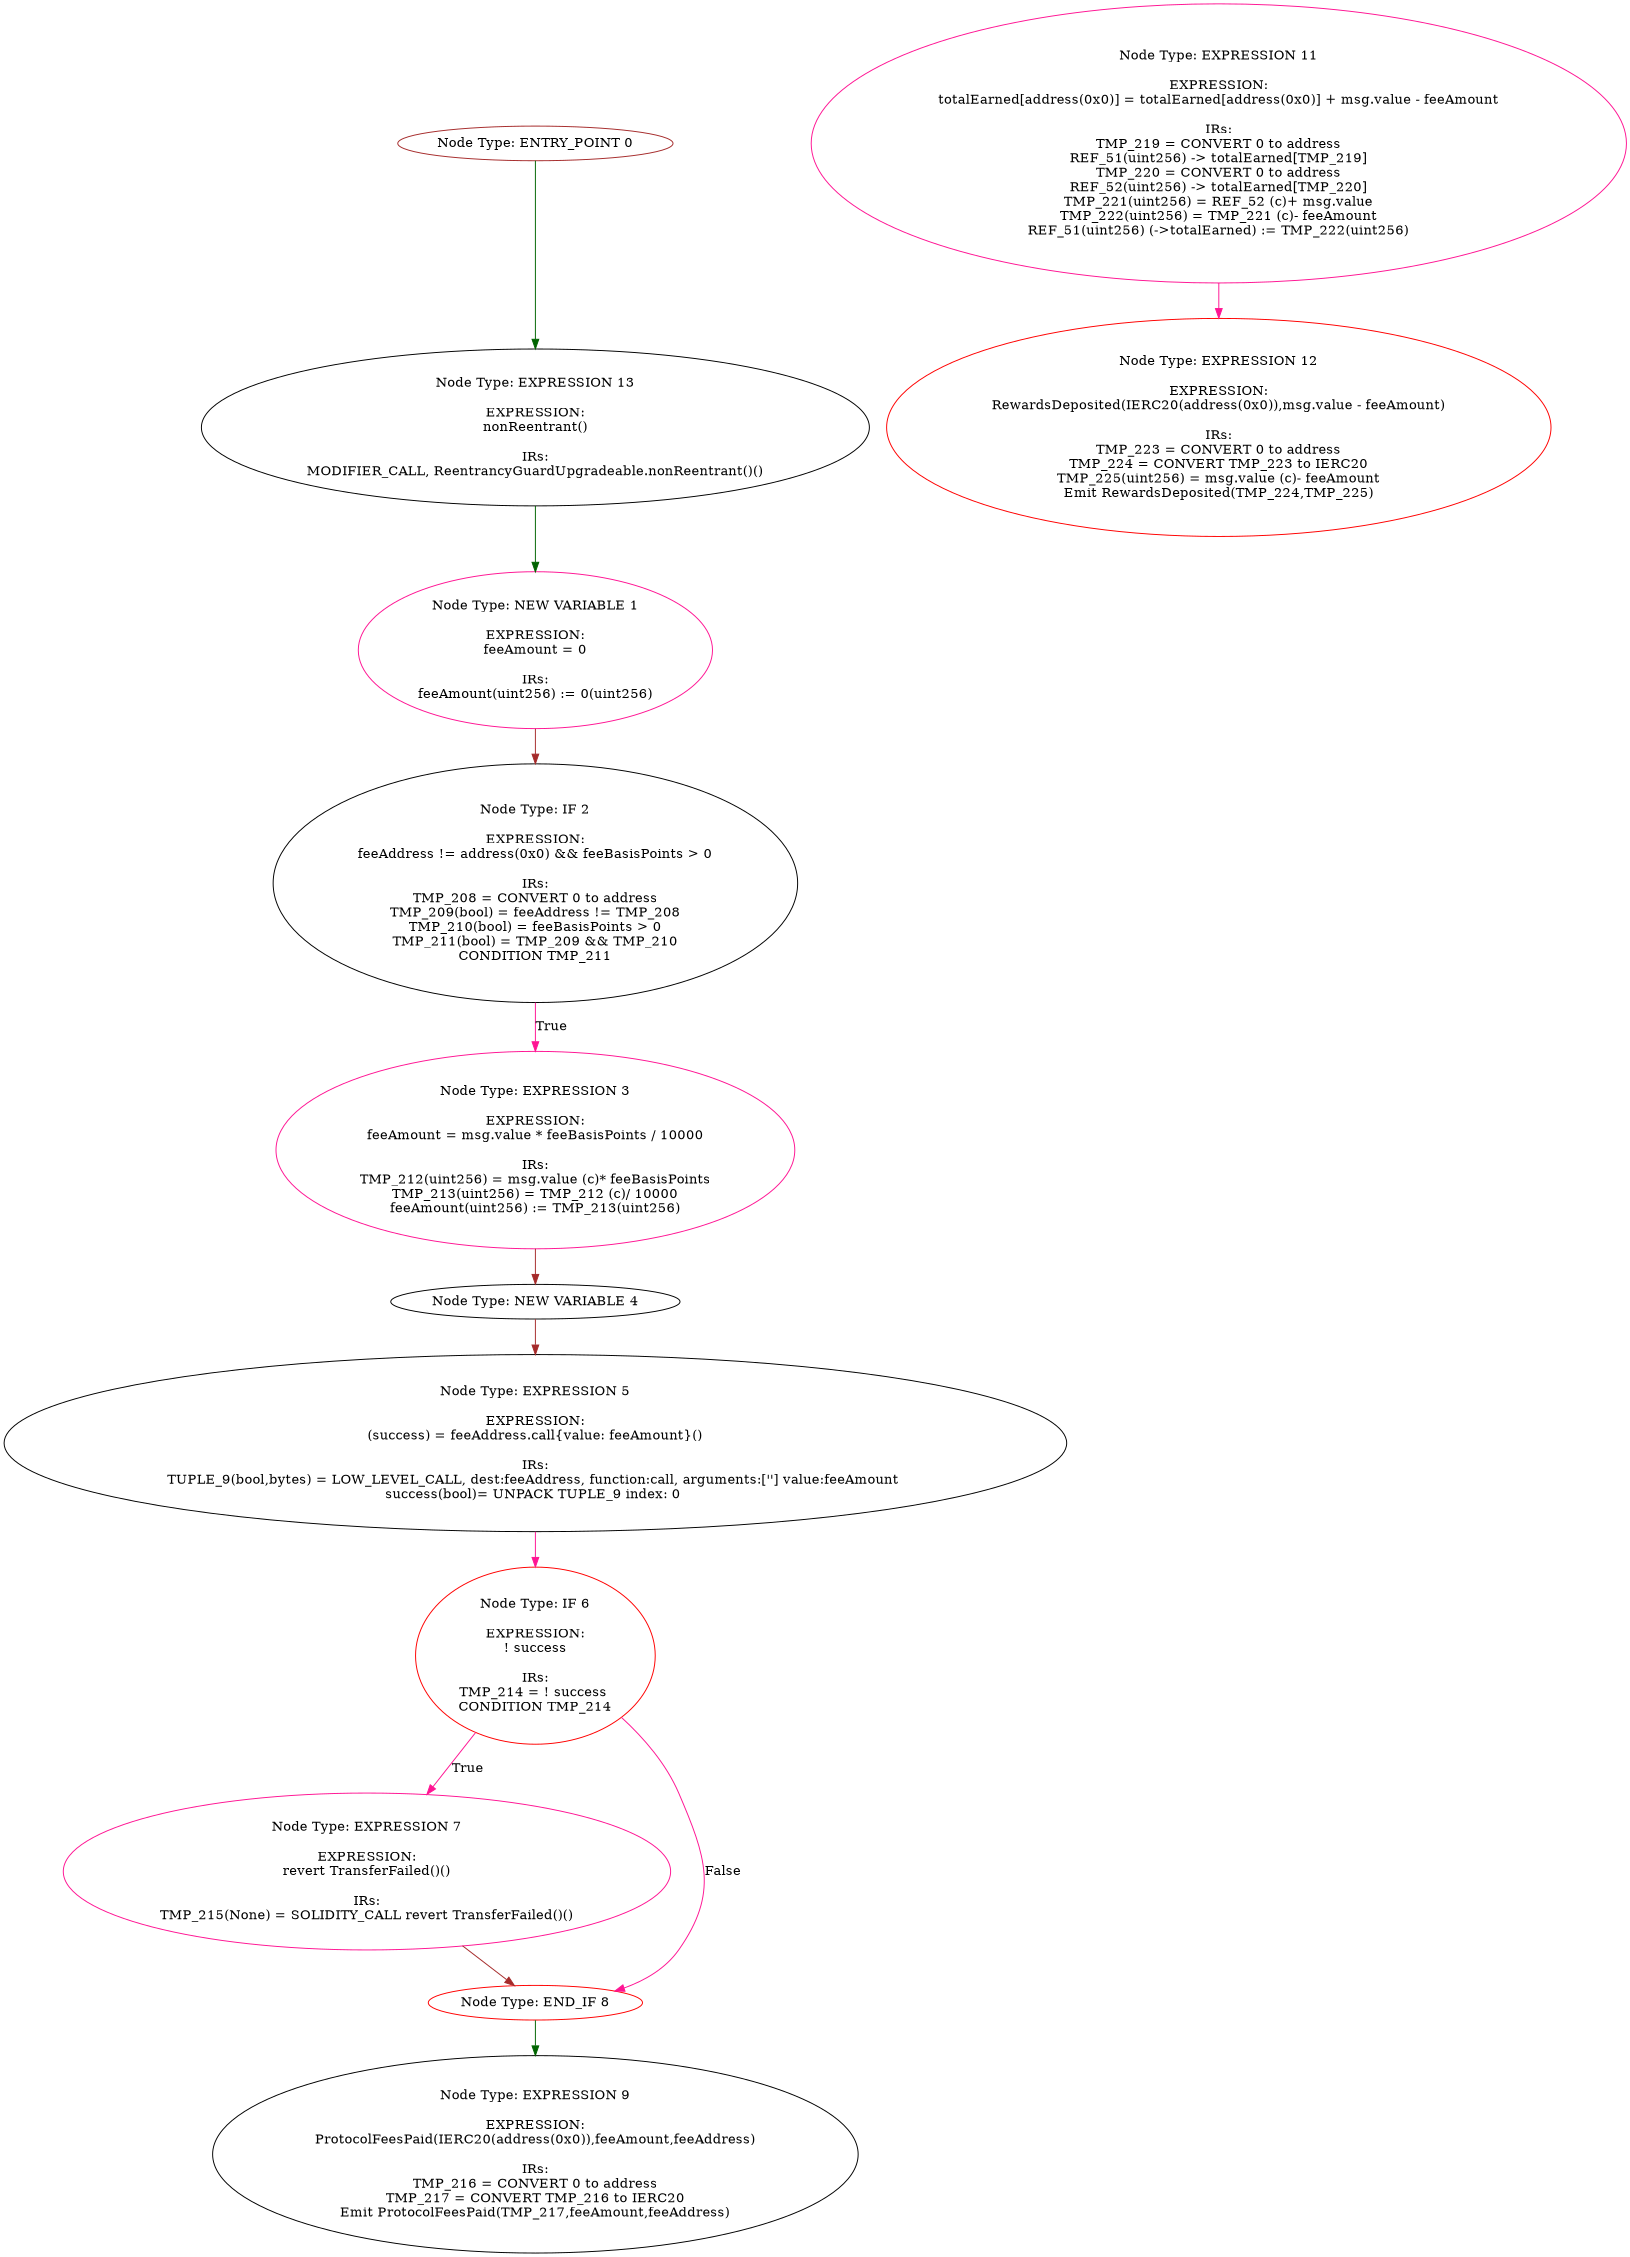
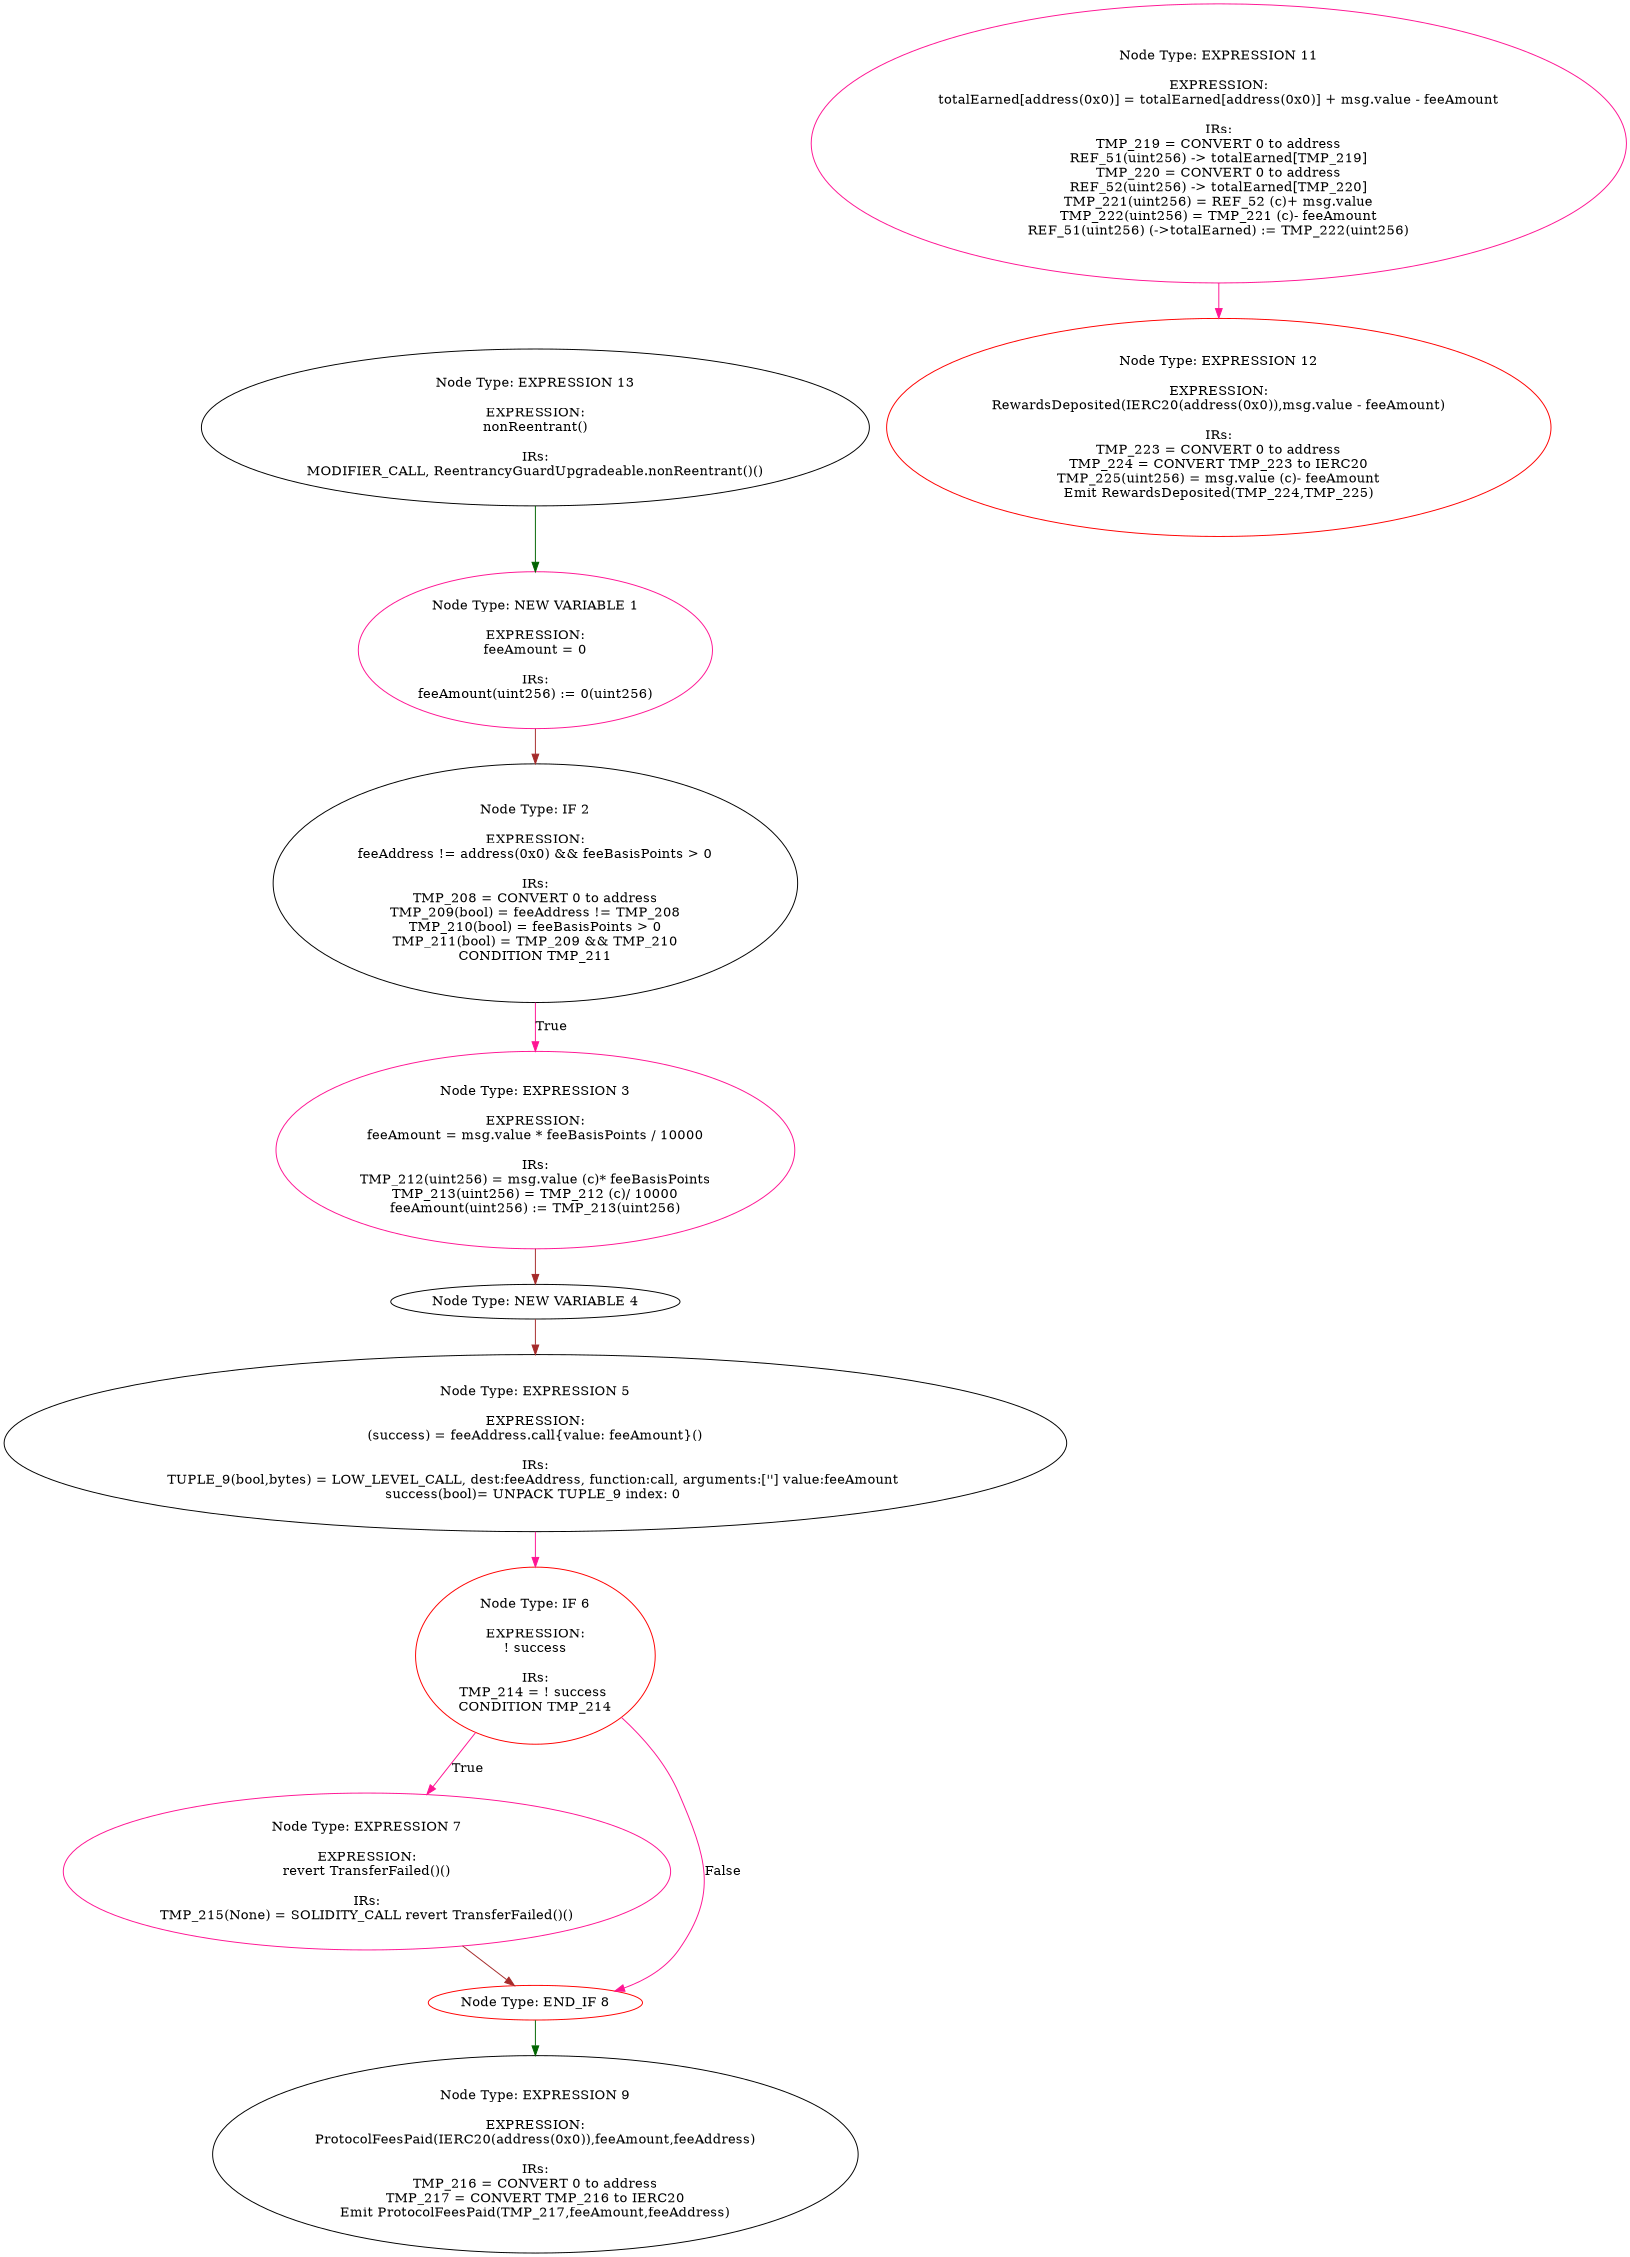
node "Node Type: ENTRY_POINT 0": removed
